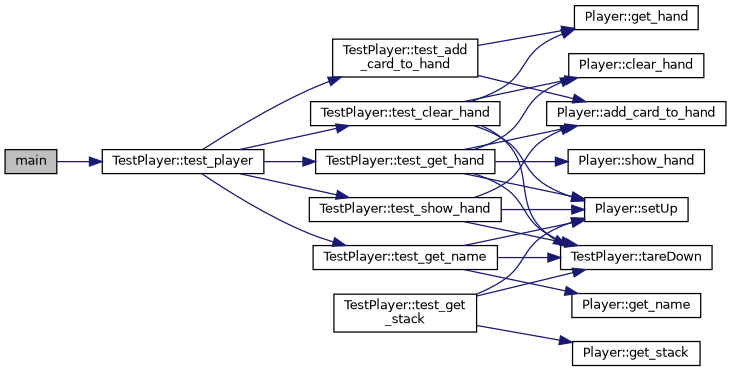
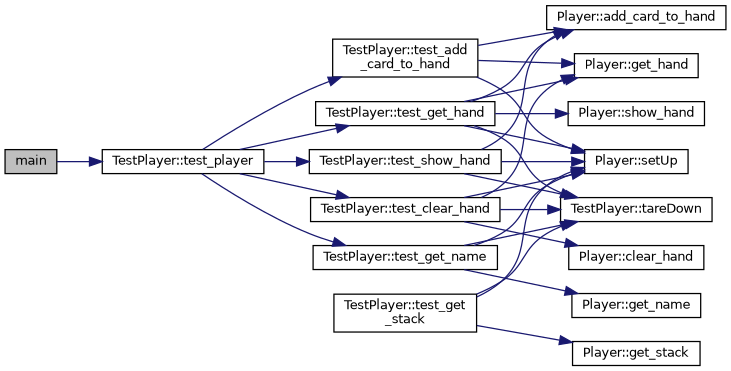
edge "TestPlayer::test_add _card_to_hand" -> "Player::setUp": added
edge "TestPlayer::test_get_hand" -> "Player::clear_hand": now "TestPlayer::test_get_hand" -> "Player::get_hand"
